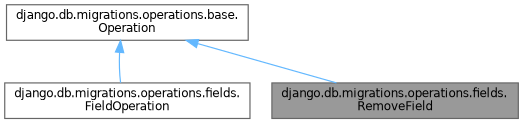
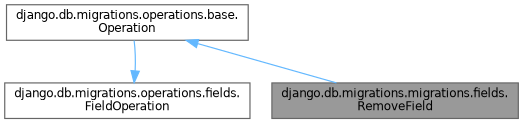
edge "django.db.migrations.operations.fields. FieldOperation" -> "django.db.migrations.operations.base. Operation": reversed
node "django.db.migrations.operations.fields. RemoveField": label "django.db.migrations.operations.fields. RemoveField" -> "django.db.migrations.migrations.fields. RemoveField"
